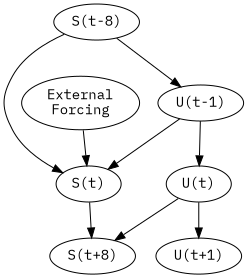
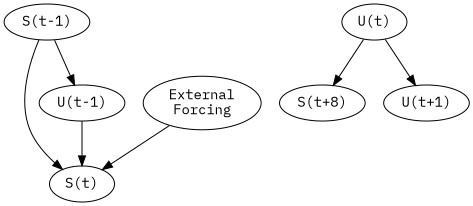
node "S(t-8)": label "S(t-8)" -> "S(t-1)"
edge "U(t-1)" -> "U(t)": removed
edge "S(t)" -> "S(t+8)": removed
